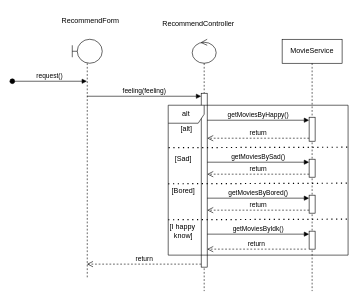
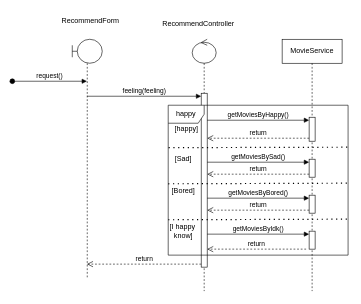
node "alt": label "alt" -> "happy"
node "[alt]": label "[alt]" -> "[happy]"
